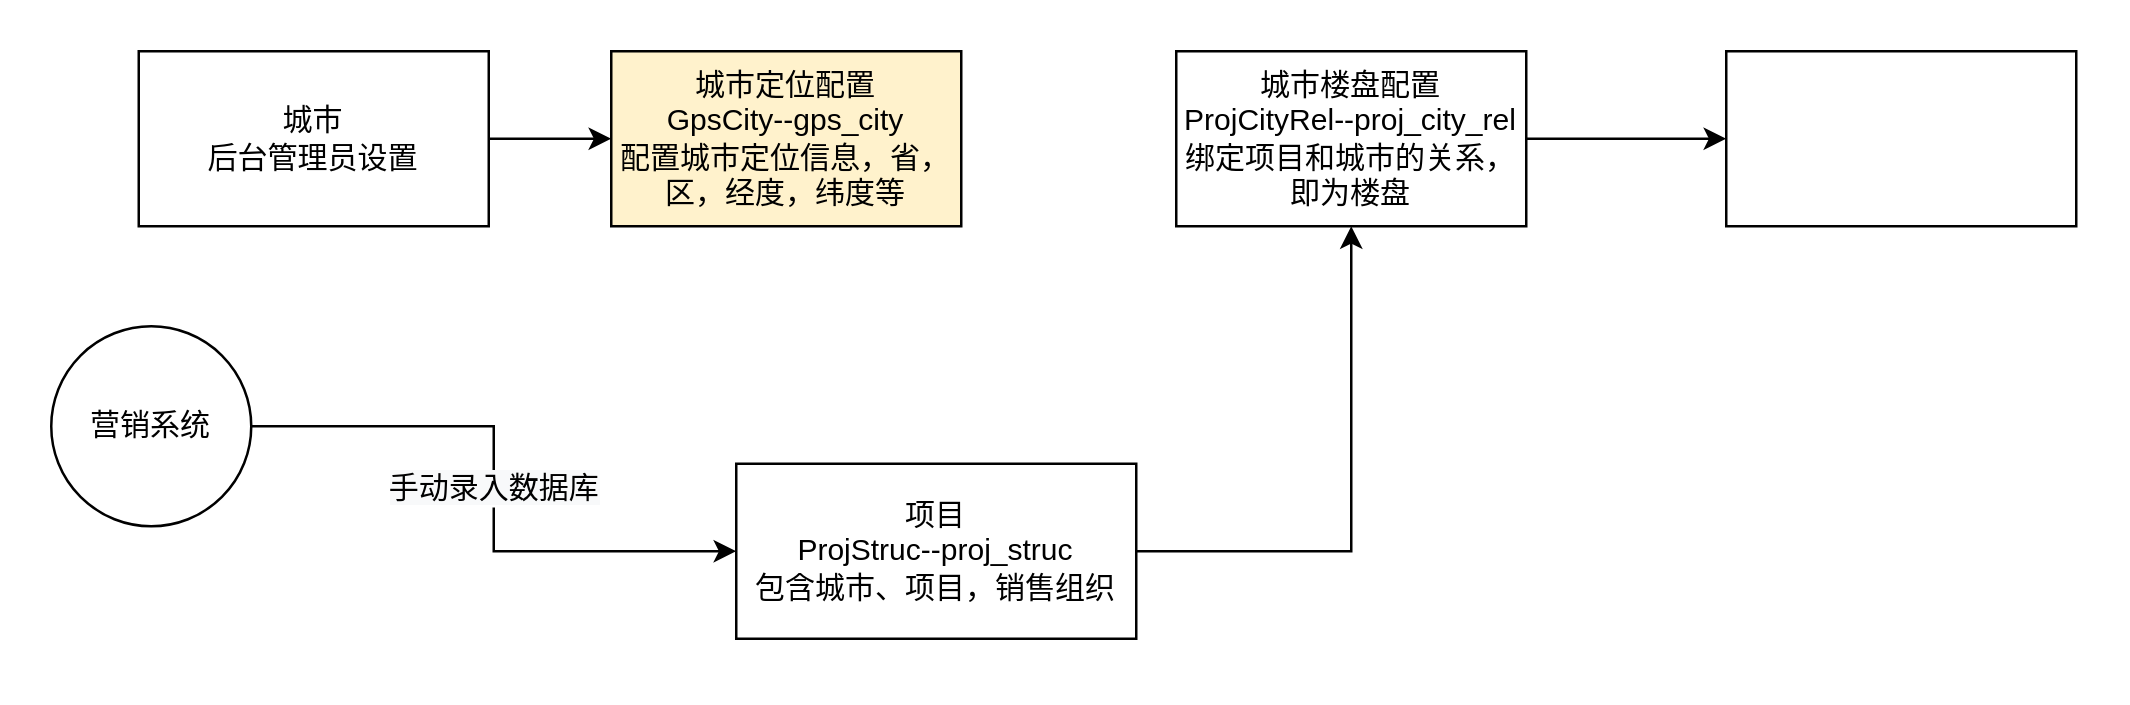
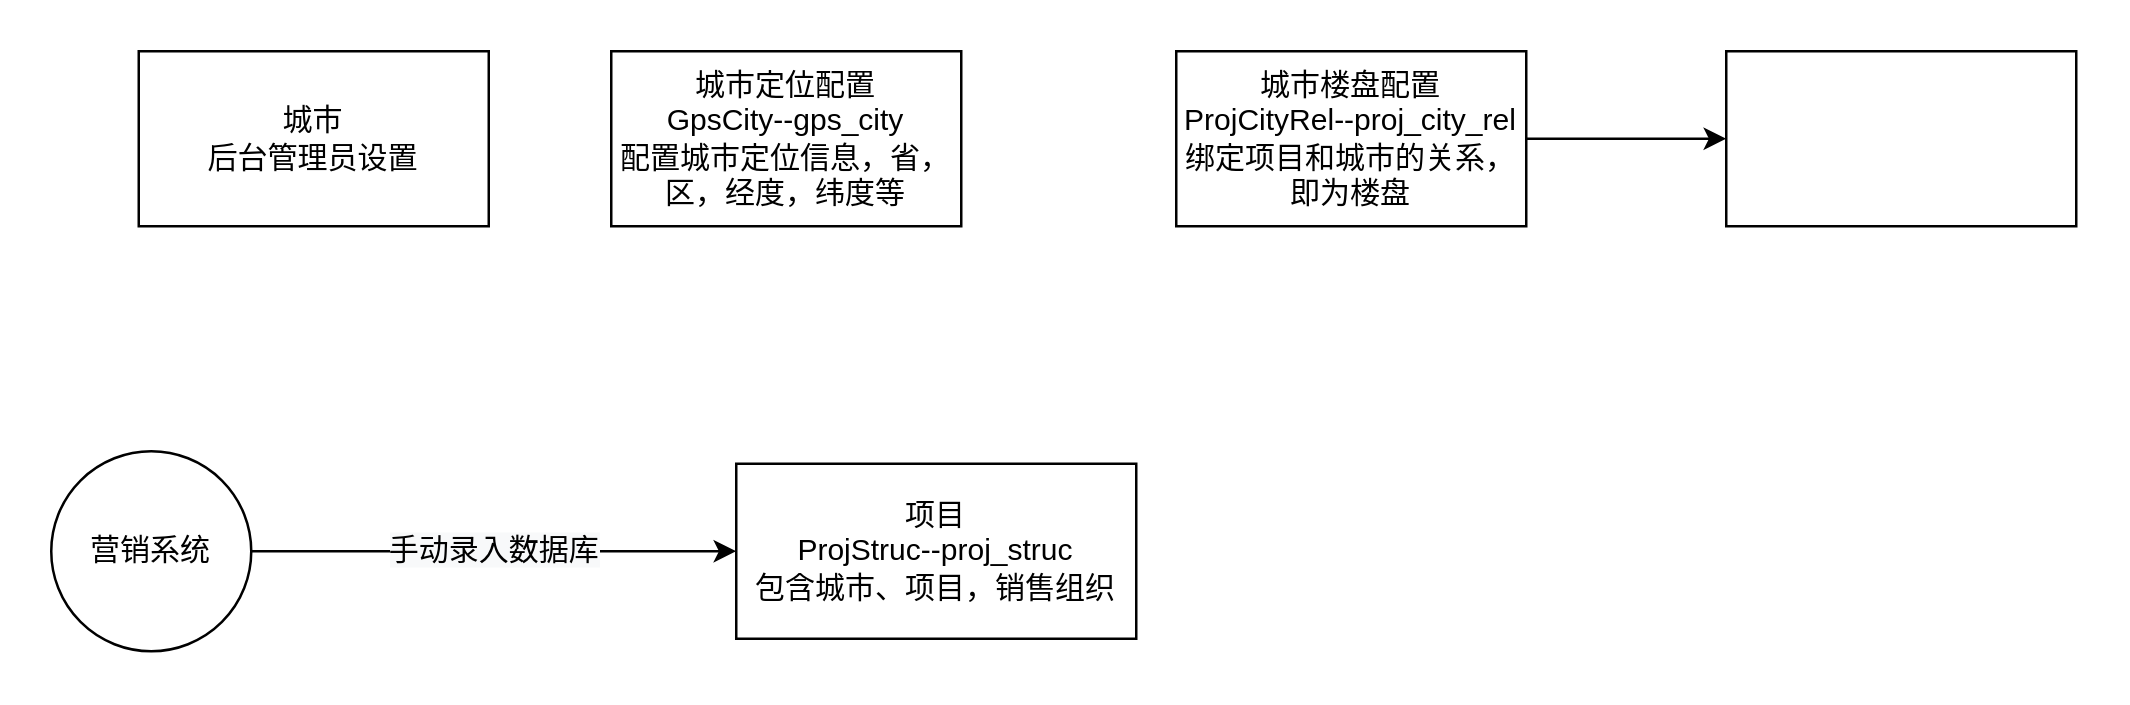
edge "城市 后台管理员设置" -> "城市定位配置 GpsCity--gps_city 配置城市定位信息，省，区，经度，纬度等": removed
node "城市定位配置 GpsCity--gps_city 配置城市定位信息，省，区，经度，纬度等": fillcolor #fff2cc -> #ffffff
node "营销系统": moved (151, 426) -> (151, 551)
edge "项目 ProjStruc--proj_struc 包含城市、项目，销售组织" -> "城市楼盘配置 ProjCityRel--proj_city_rel 绑定项目和城市的关系，即为楼盘": removed
